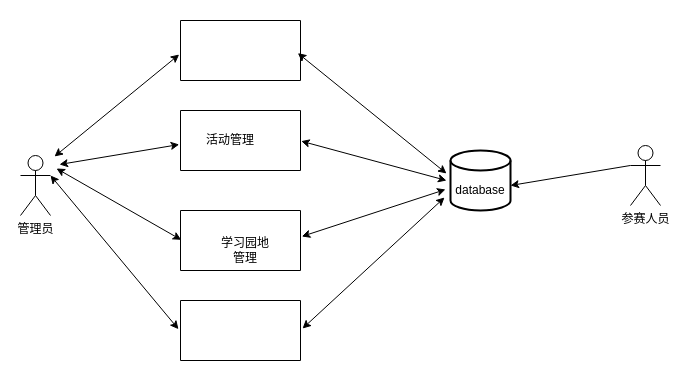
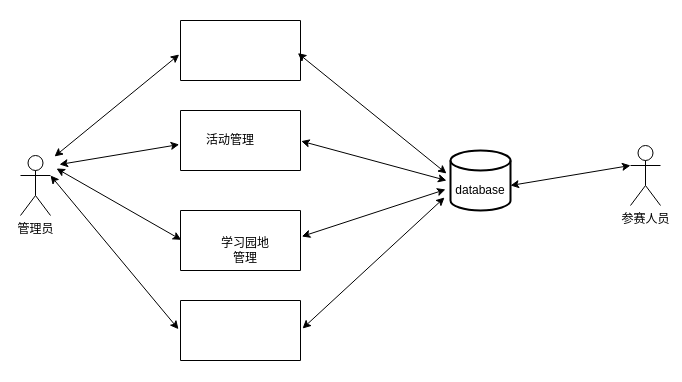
edge "参赛人员" -> "database": arrowhead none -> classic
